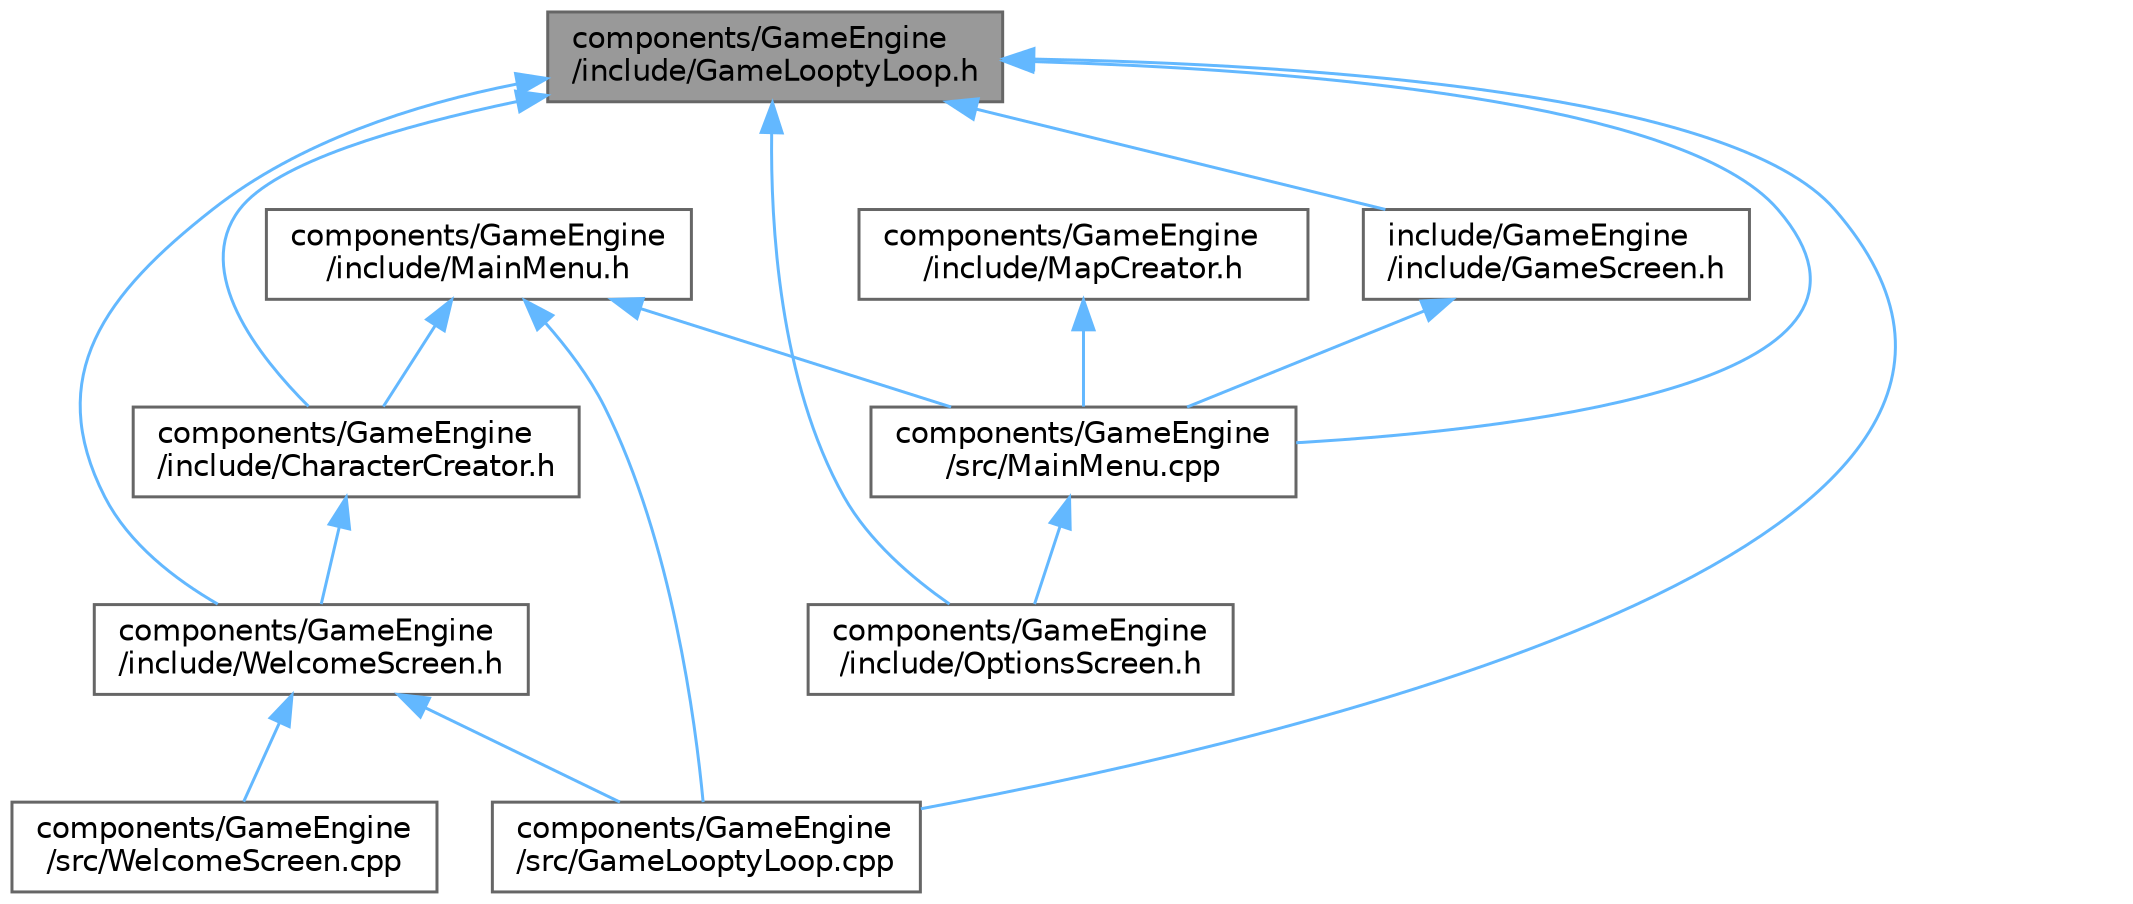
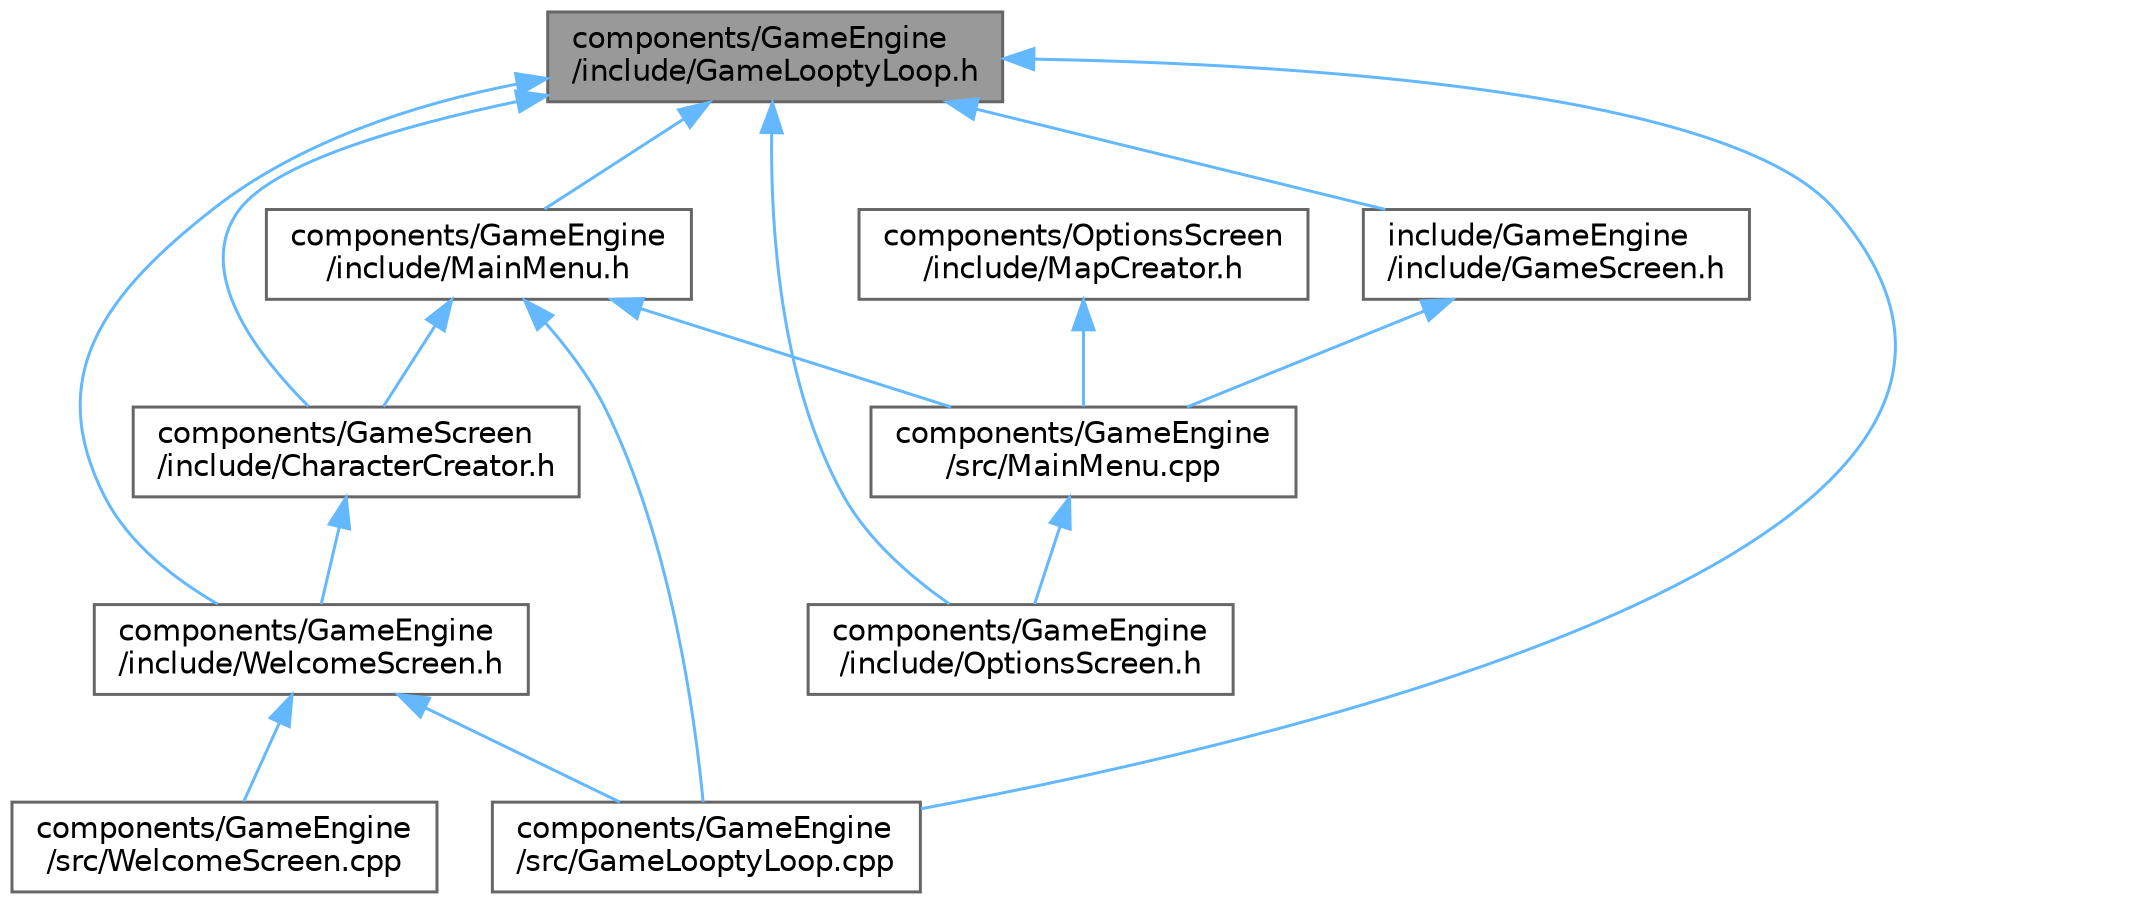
edge "components/GameEngine /src/MainMenu.cpp" -> "components/GameEngine /include/GameLooptyLoop.h": now "components/GameEngine /include/MainMenu.h" -> "components/GameEngine /include/GameLooptyLoop.h"
node "components/GameEngine /include/MapCreator.h": label "components/GameEngine /include/MapCreator.h" -> "components/OptionsScreen /include/MapCreator.h"
node "components/GameEngine /include/CharacterCreator.h": label "components/GameEngine /include/CharacterCreator.h" -> "components/GameScreen /include/CharacterCreator.h"
